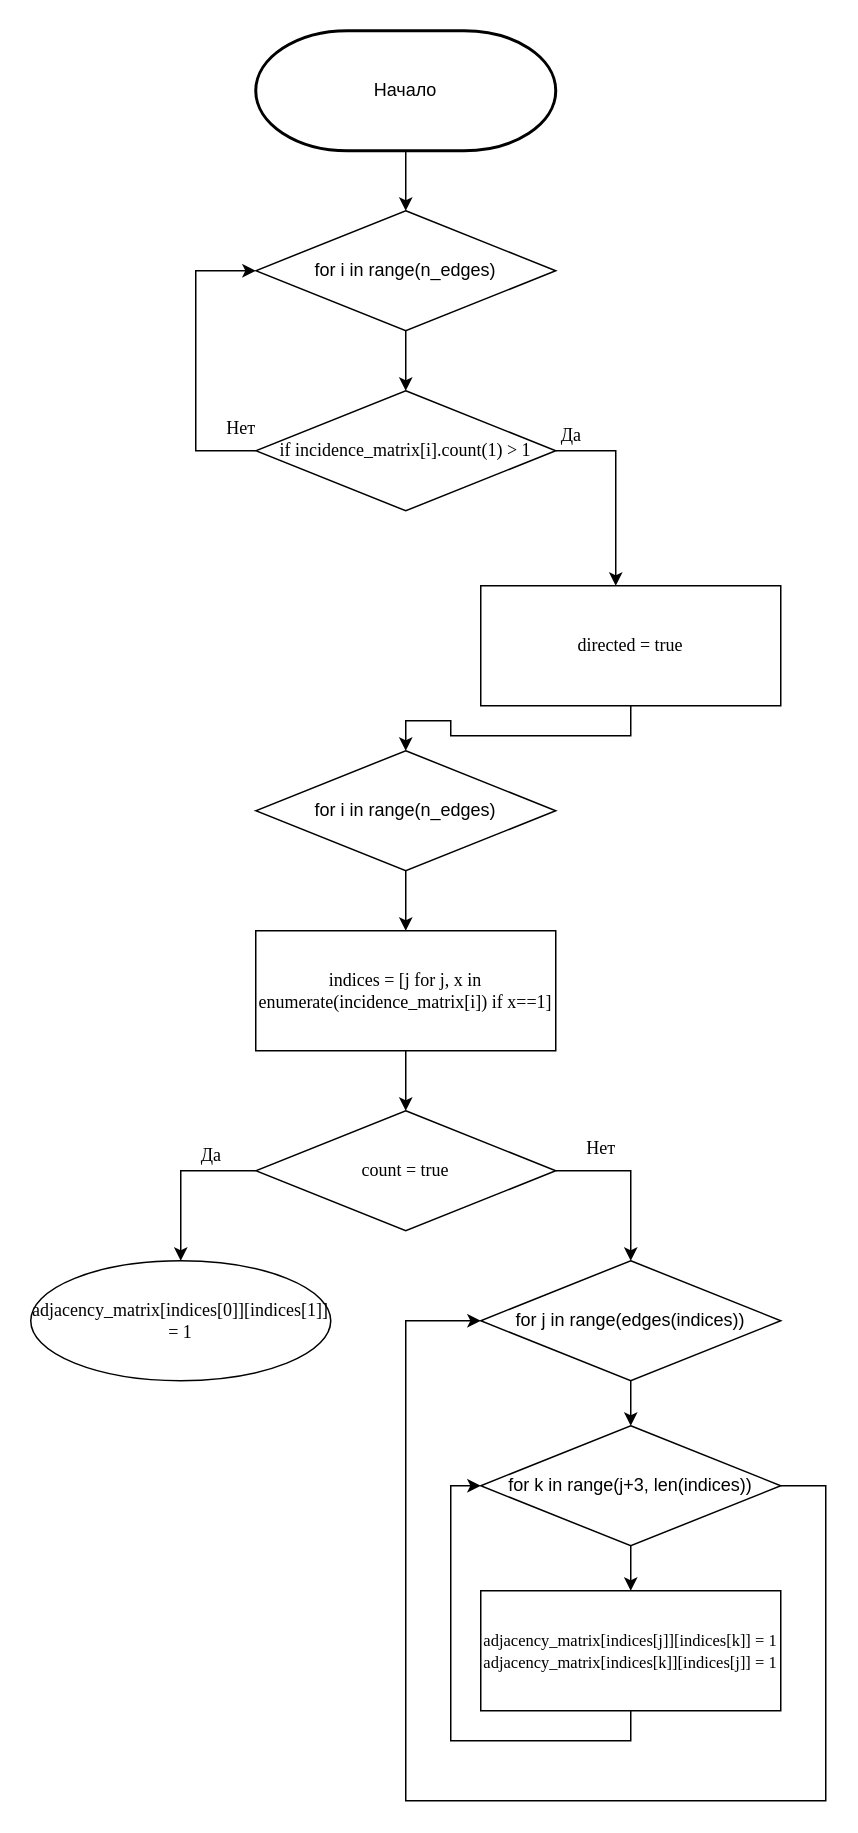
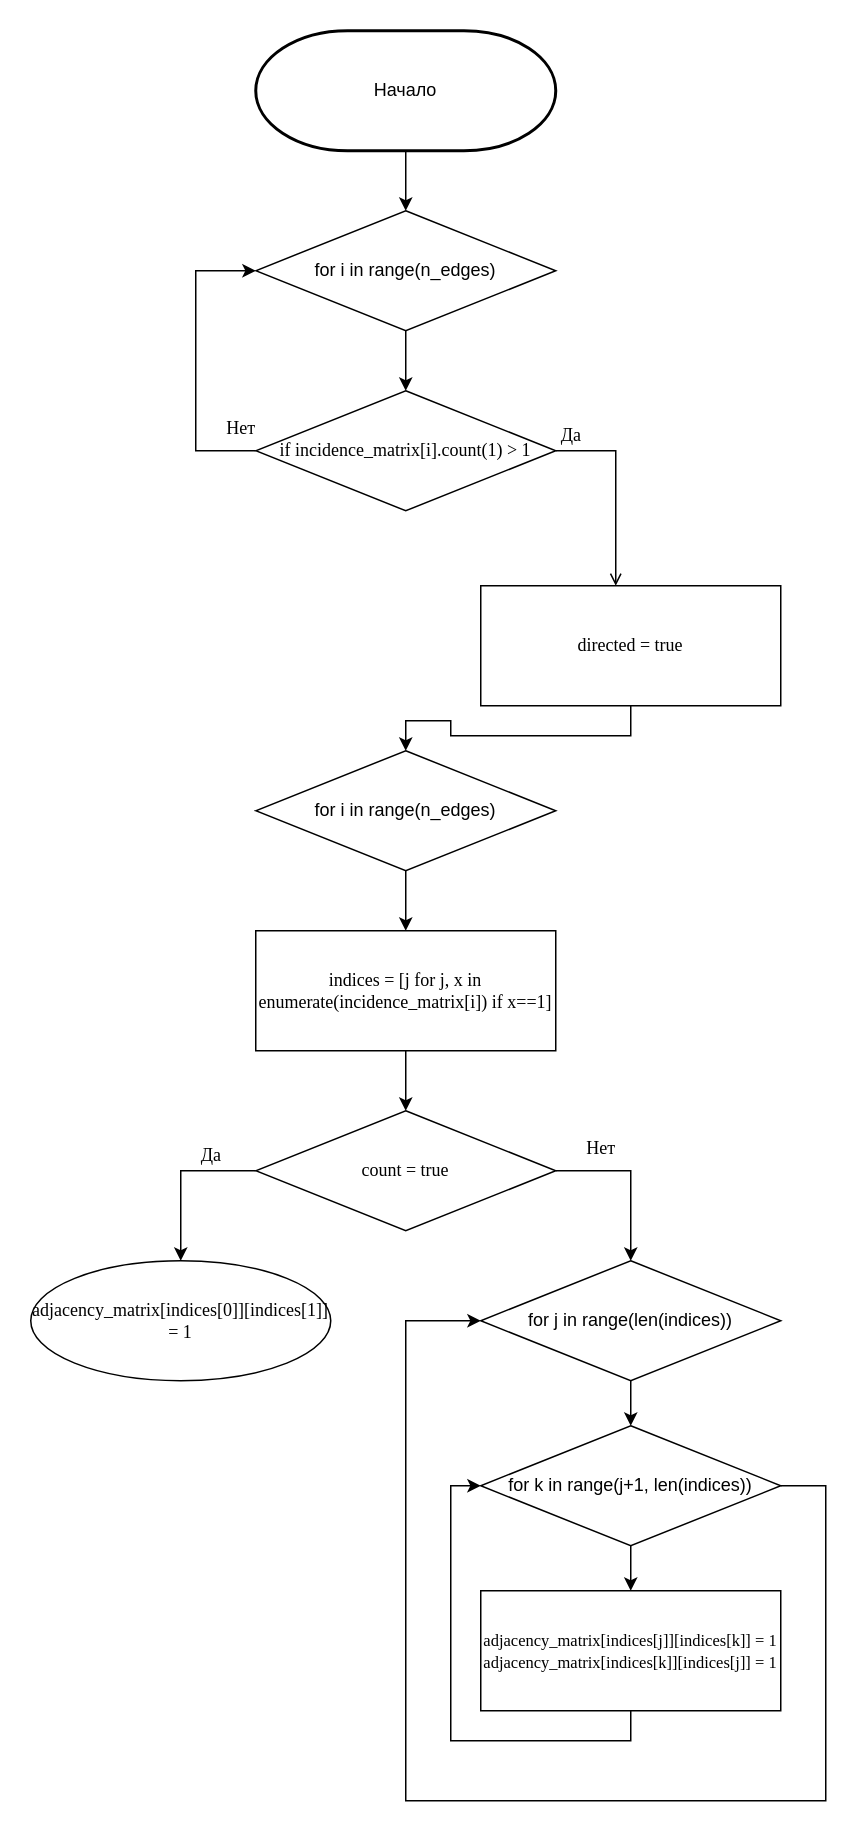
edge "if incidence_matrix[i].count(1) > 1" -> "directed = true": arrowhead classic -> open
node "for j in range(edges(indices))": label "for j in range(edges(indices))" -> "for j in range(len(indices))"
node "for k in range(j+3, len(indices))": label "for k in range(j+3, len(indices))" -> "for k in range(j+1, len(indices))"
